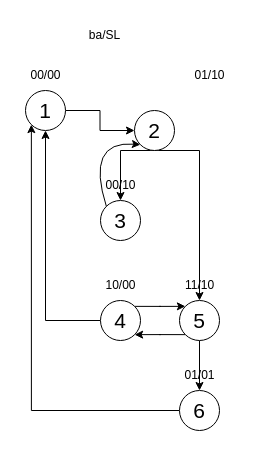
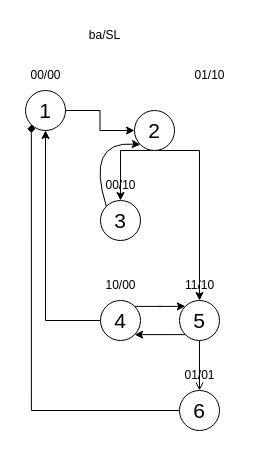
edge "6" -> "1": arrowhead classic -> diamond
edge "5" -> "6": arrowhead classic -> open
